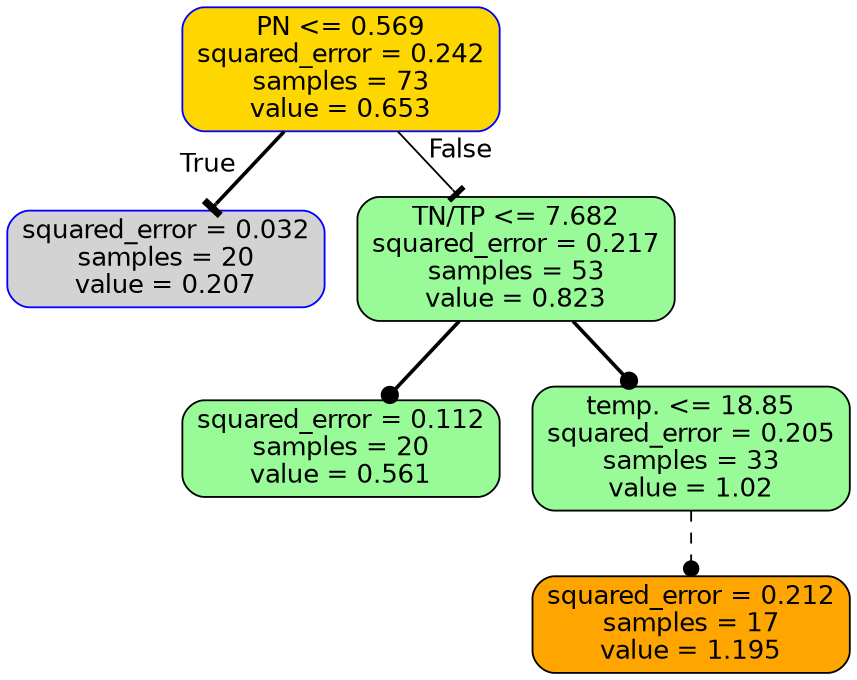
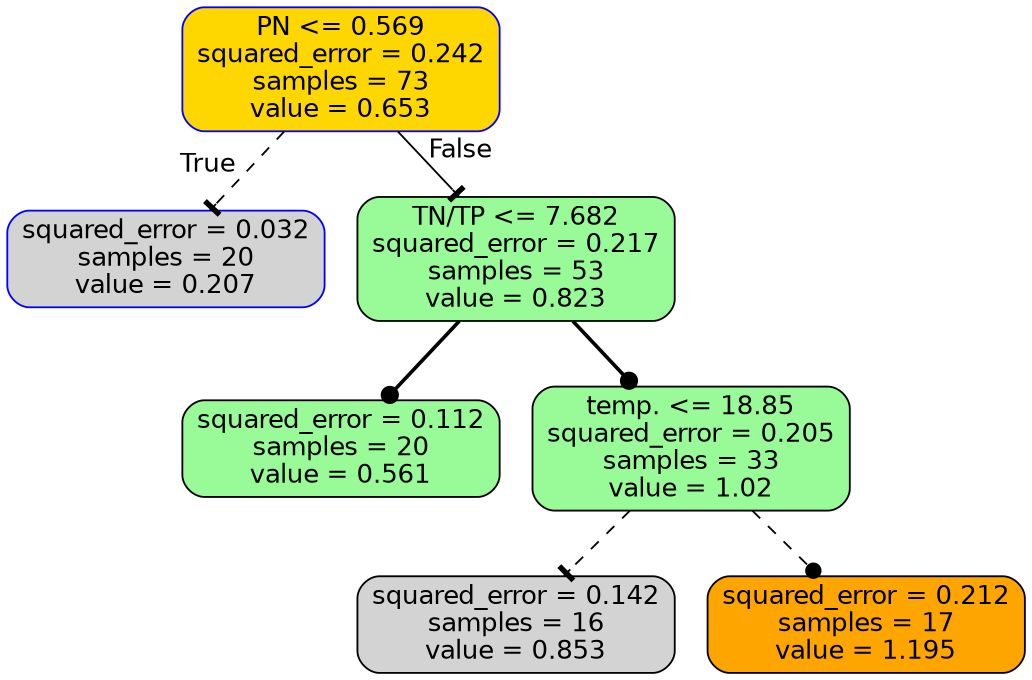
edge "PN <= 0.569 squared_error = 0.242 samples = 73 value = 0.653" -> "squared_error = 0.032 samples = 20 value = 0.207": style bold -> dashed
node "squared_error = 0.142 samples = 16 value = 0.853": added
